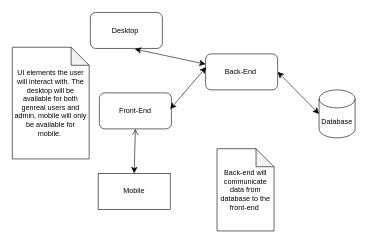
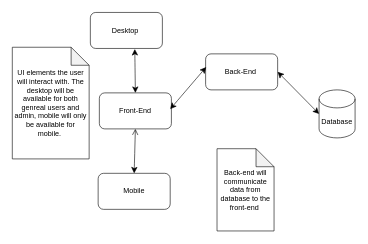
edge "Desktop" -- "Back-End": now "Desktop" -- "Front-End"
node "Mobile": shape rectangle -> rounded rectangle
